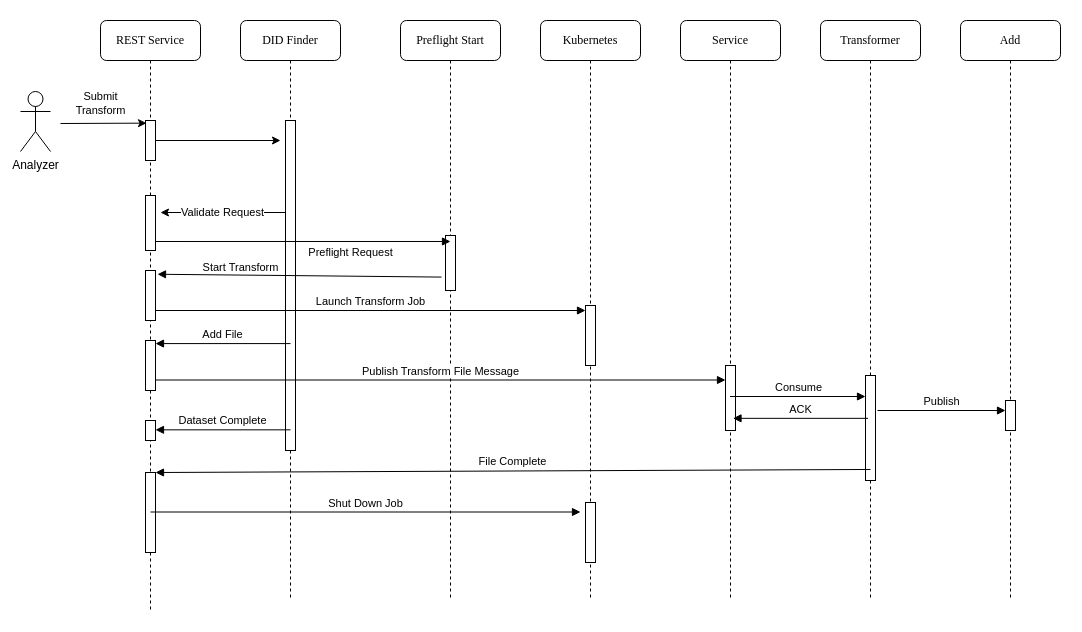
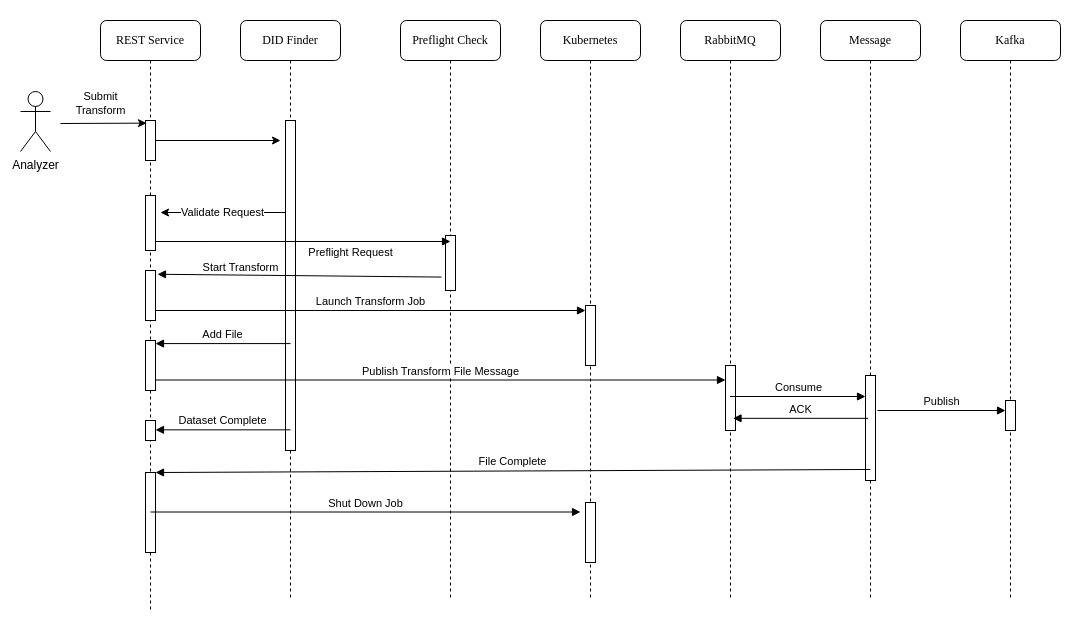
node "Preflight Start": label "Preflight Start" -> "Preflight Check"
node "Service": label "Service" -> "RabbitMQ"
node "Transformer": label "Transformer" -> "Message"
node "Add": label "Add" -> "Kafka"
